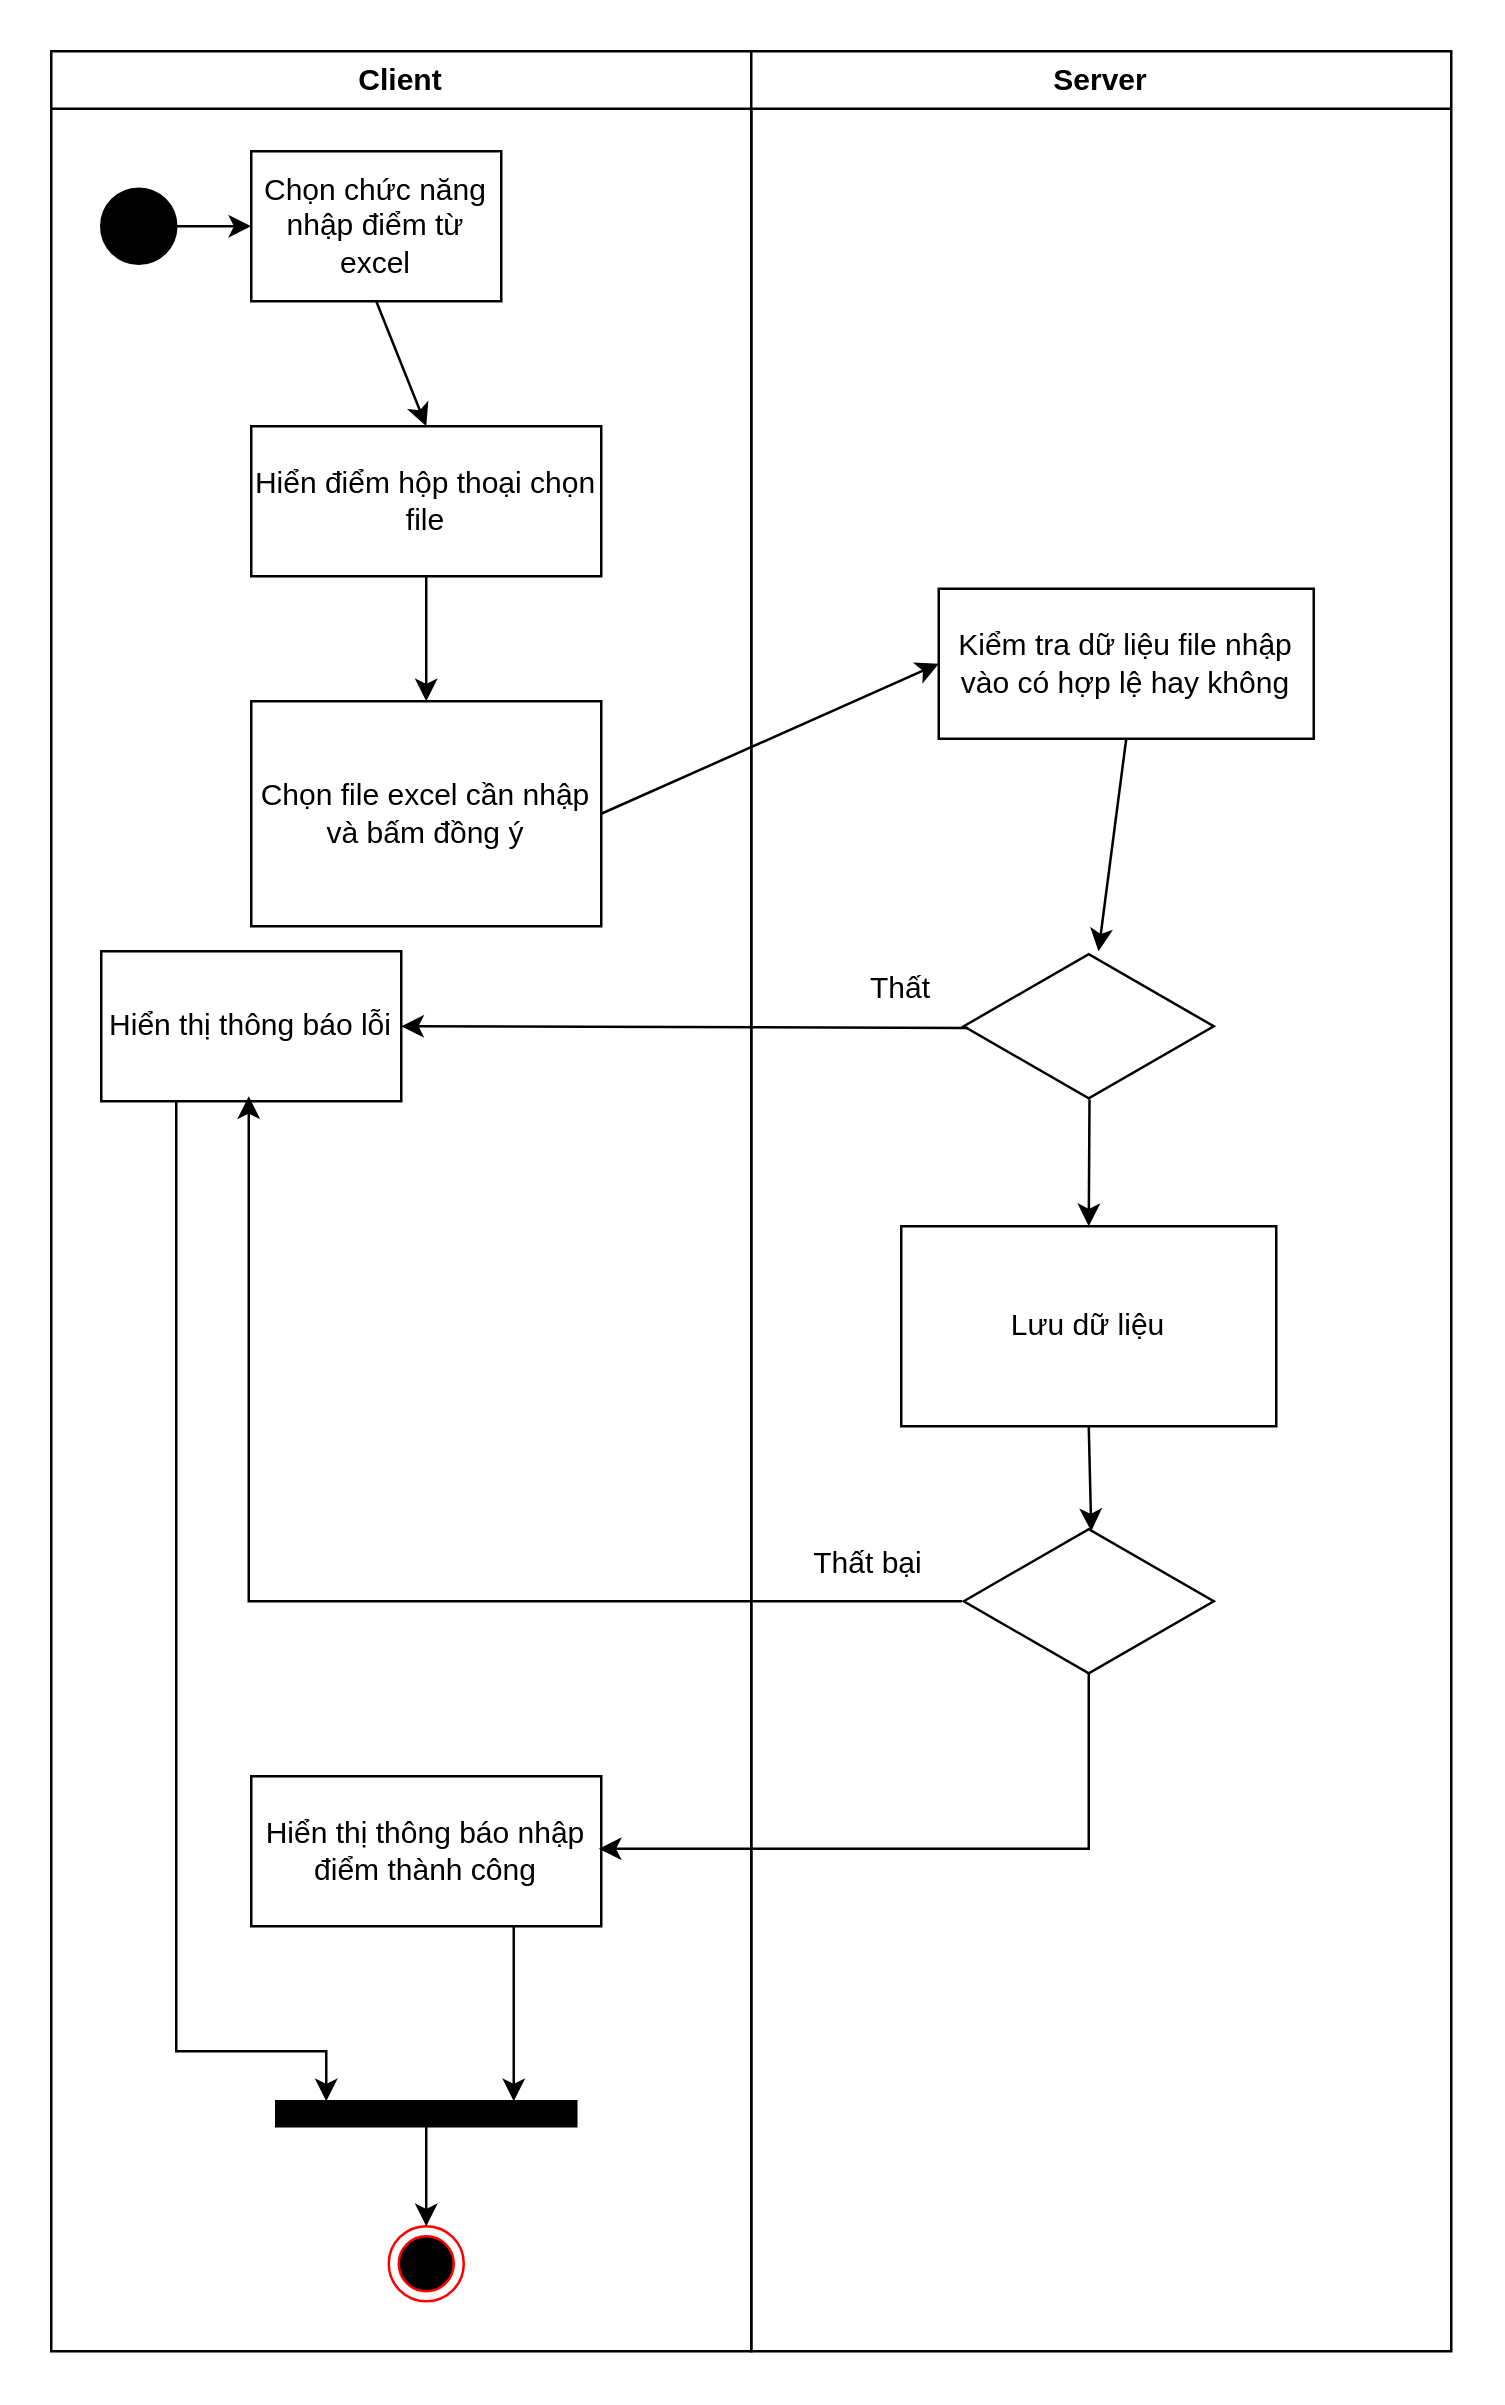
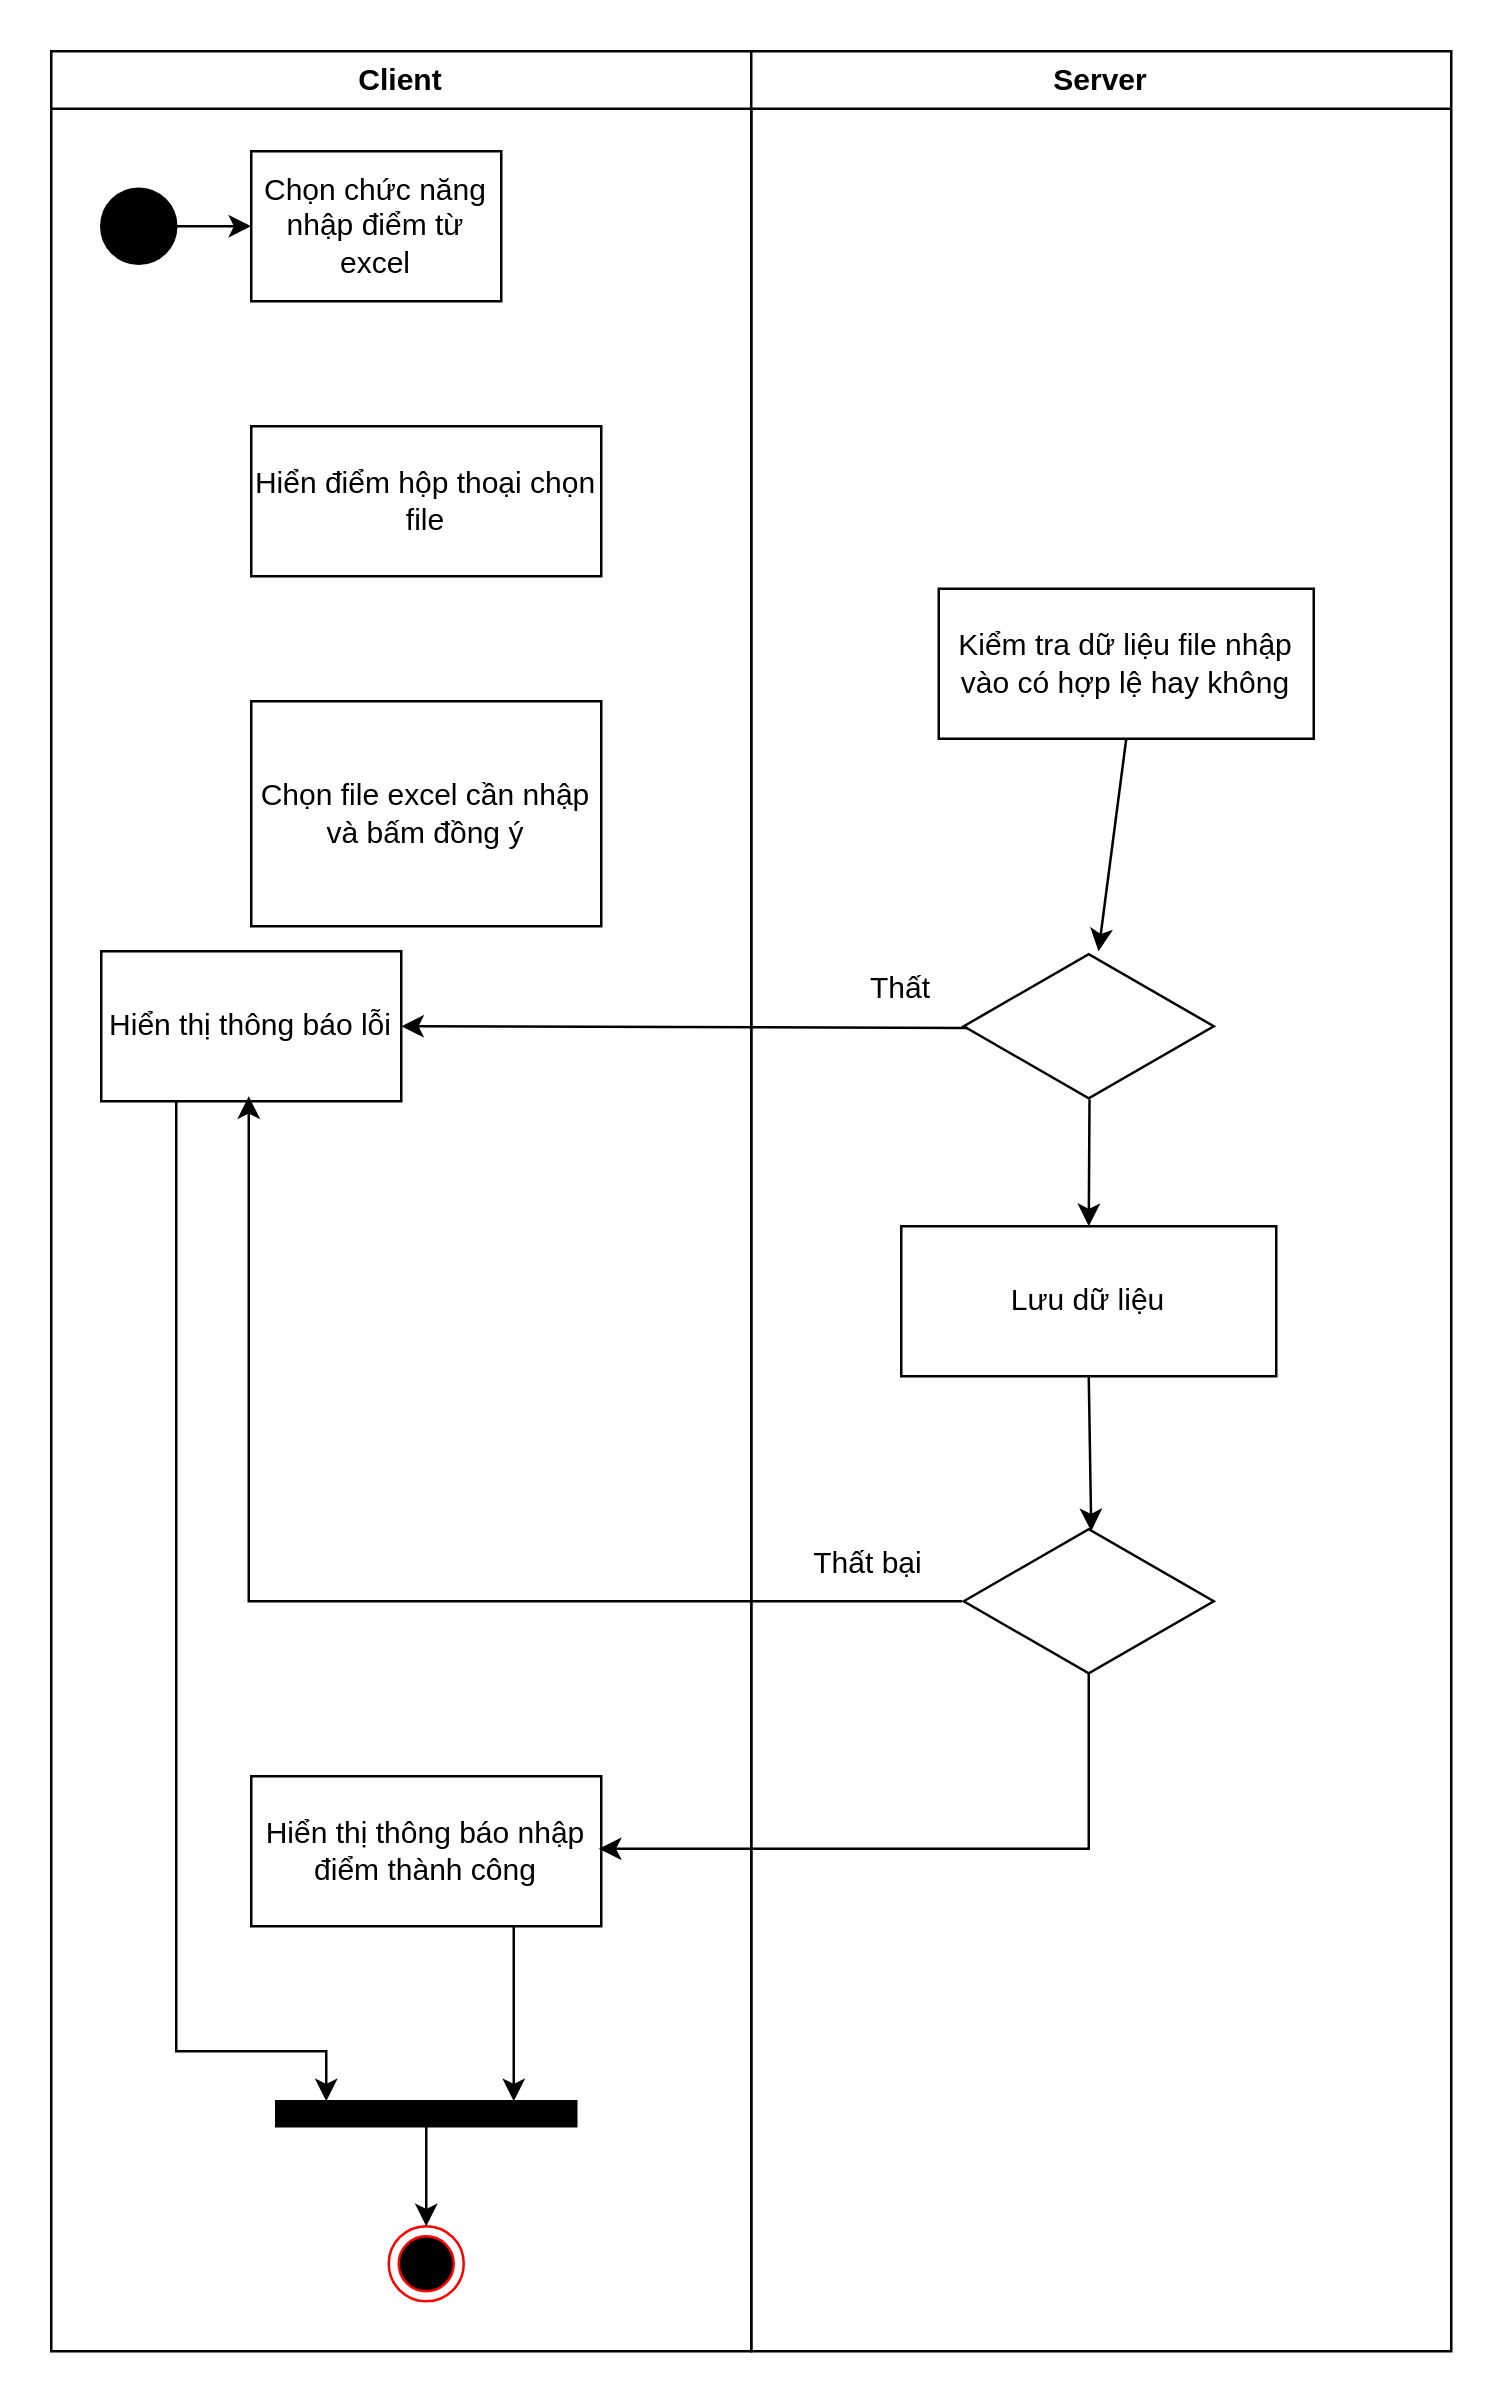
edge "Chọn chức năng nhập điểm từ excel" -> "Hiển điểm hộp thoại chọn file": removed
edge "Hiển điểm hộp thoại chọn file" -> "Chọn file excel cần nhập và bấm đồng ý": removed
edge "Chọn file excel cần nhập và bấm đồng ý" -> "Kiểm tra dữ liệu file nhập vào có hợp lệ hay không": removed
node "Lưu dữ liệu": size 375x200 -> 375x150
